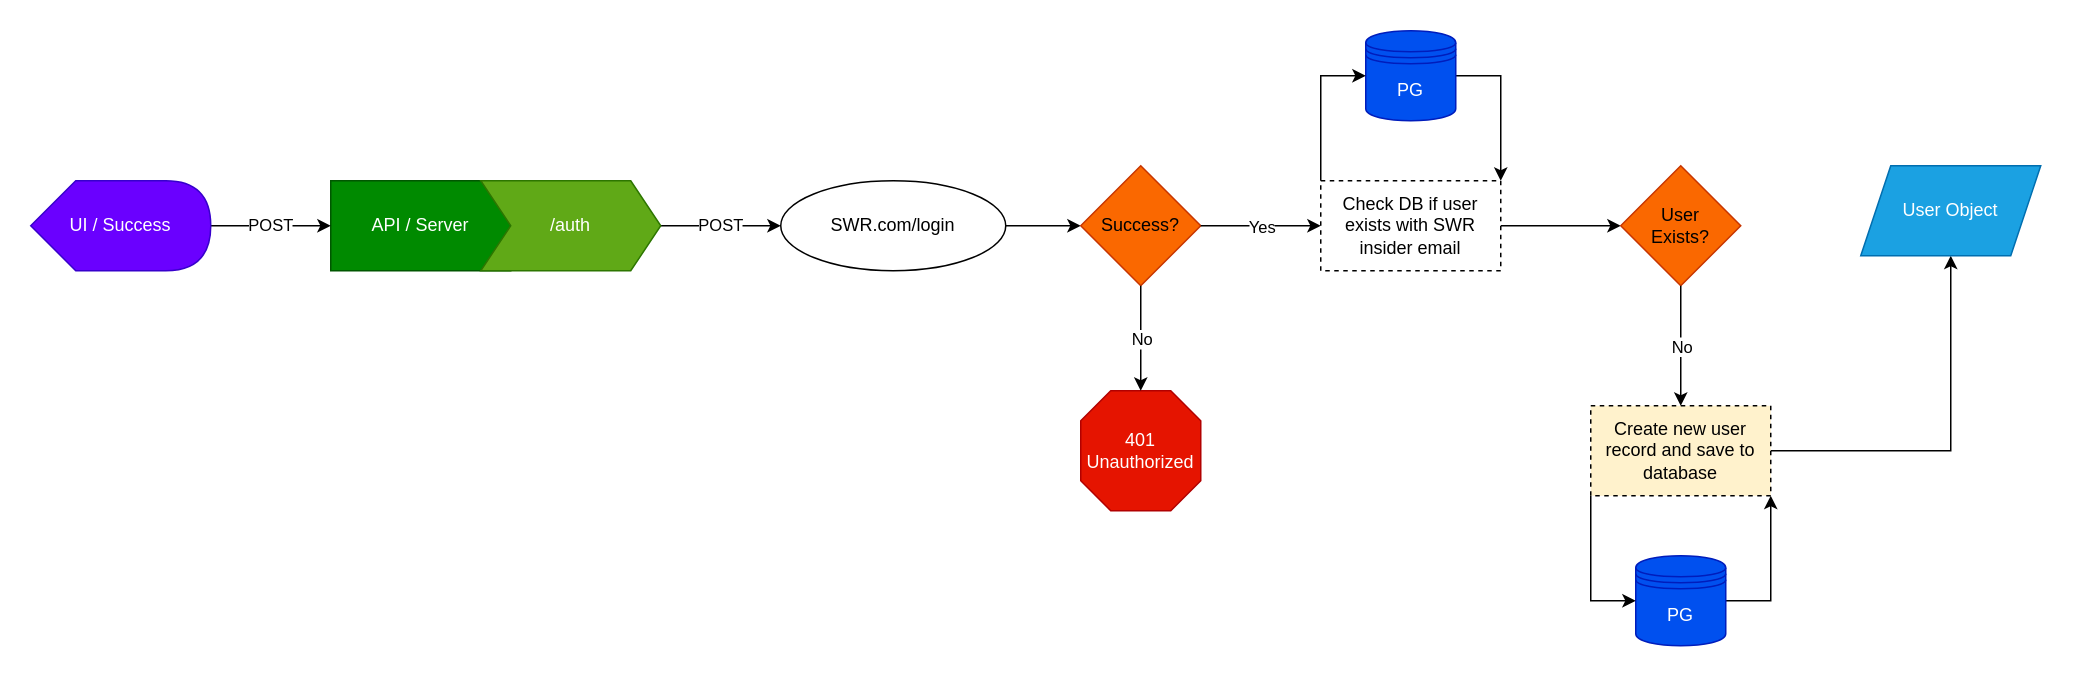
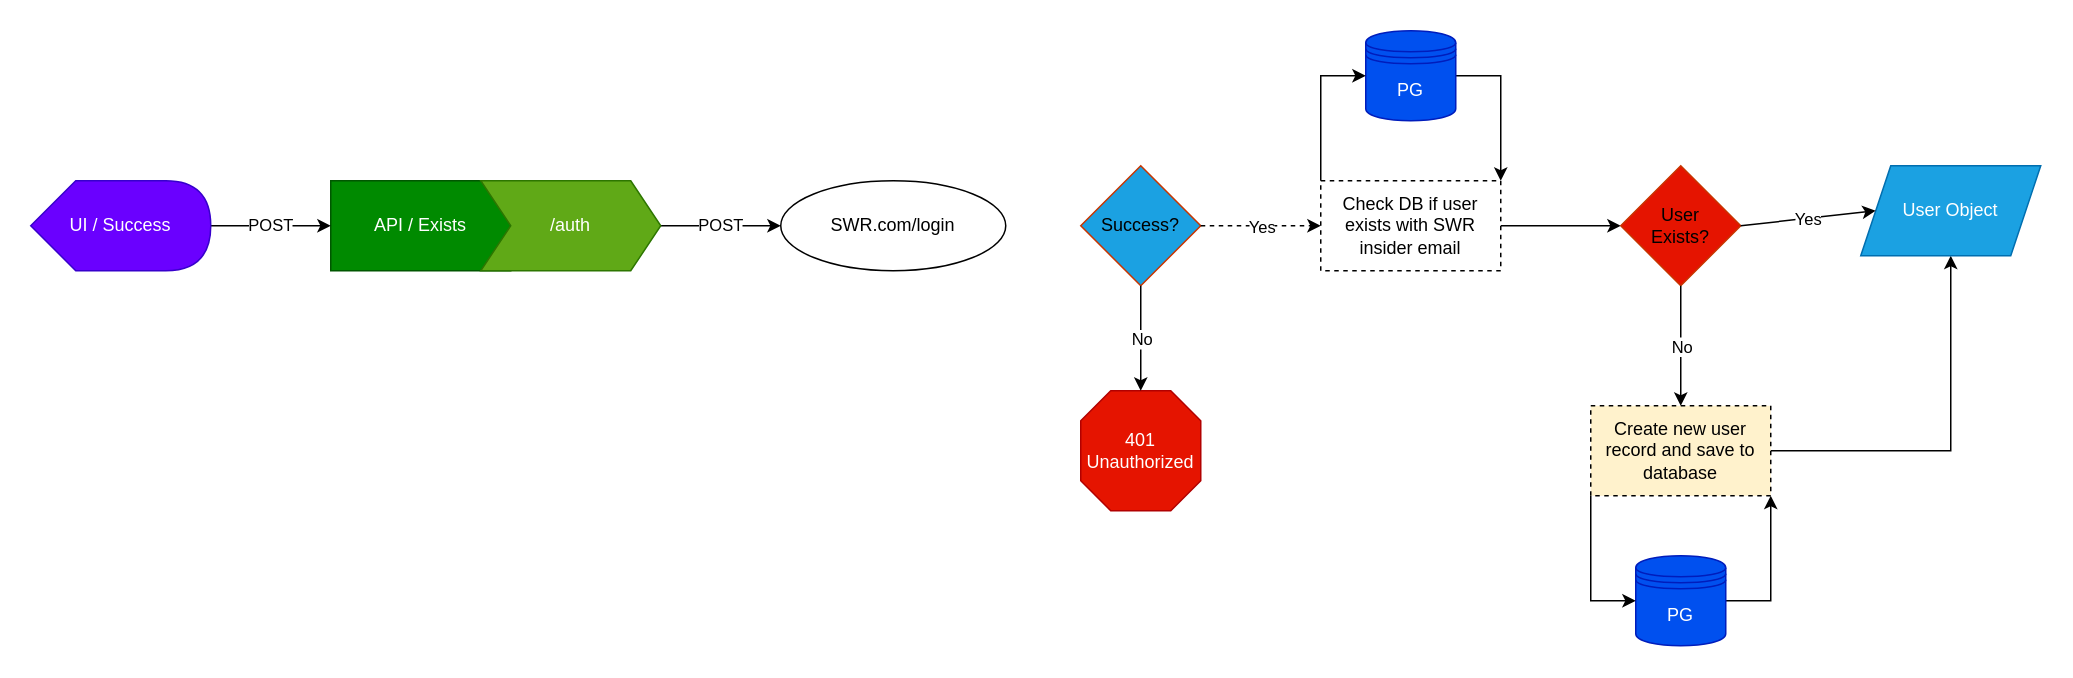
edge "User Exists?" -> "User Object": added, label "Yes"
node "API / Server": label "API / Server" -> "API / Exists"
edge "SWR.com/login" -> "Success?": removed
node "Success?": fillcolor #fa6800 -> #1ba1e2
edge "Success?" -> "Check DB if user exists with SWR insider email": style solid -> dashed
node "User Exists?": fillcolor #fa6800 -> #e51400
